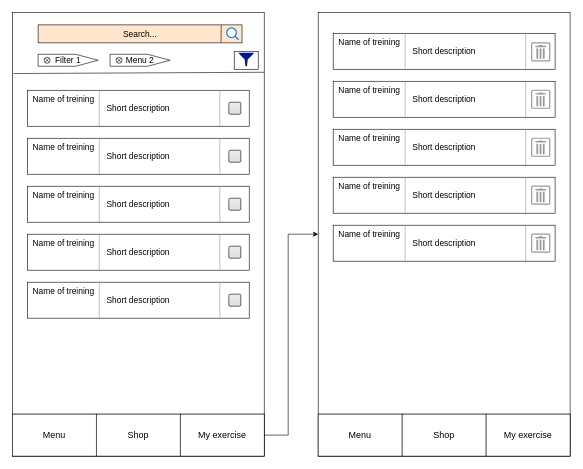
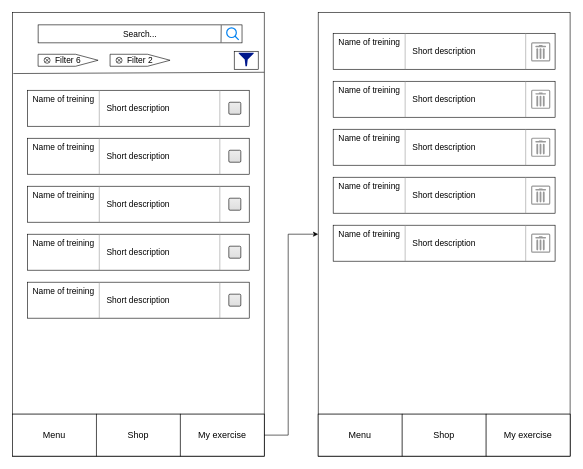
node "Search...": fillcolor #ffe6cc -> #ffffff
node "Filter 1": label "Filter 1" -> "Filter 6"
node "Menu 2": label "Menu 2" -> "Filter 2"
